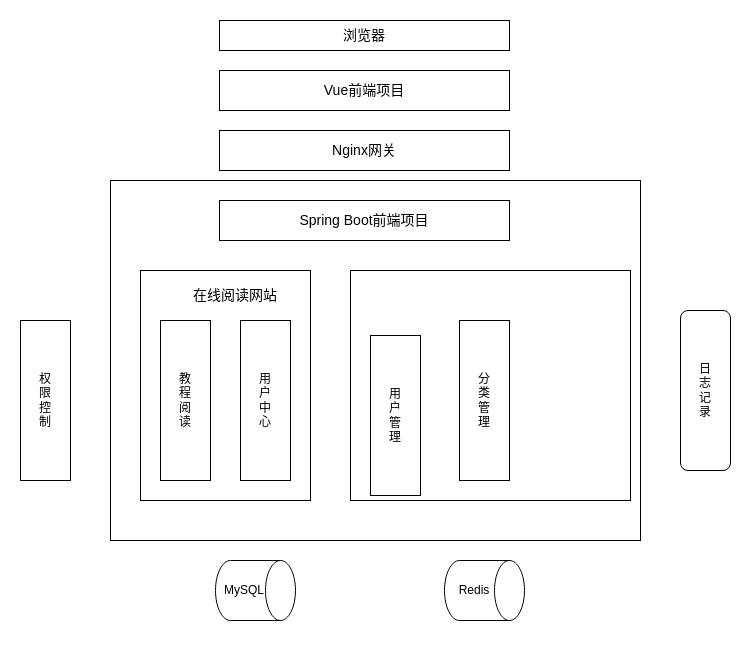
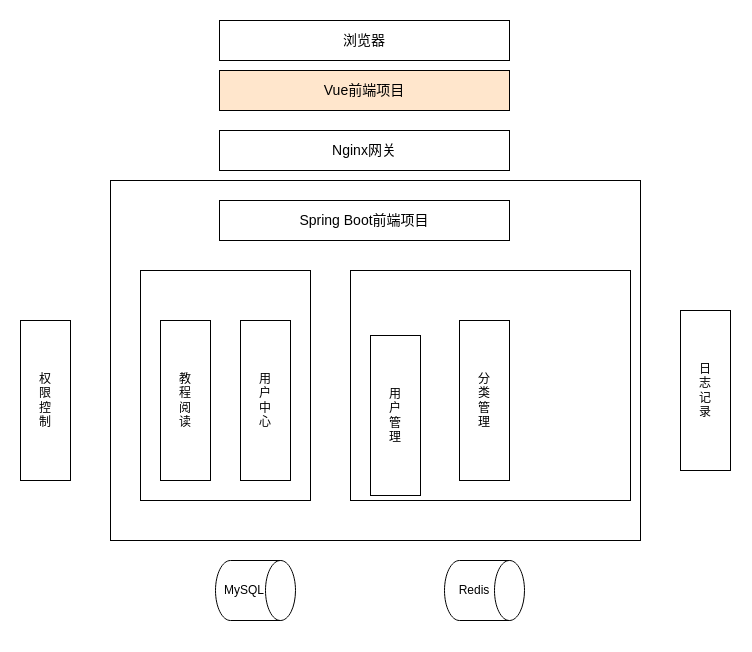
node "浏览器": size 290x30 -> 290x40
node "Vue前端项目": fillcolor #ffffff -> #ffe6cc
node "在线阅读网站": removed
node "日 志 记 录": shape rounded rectangle -> rectangle
